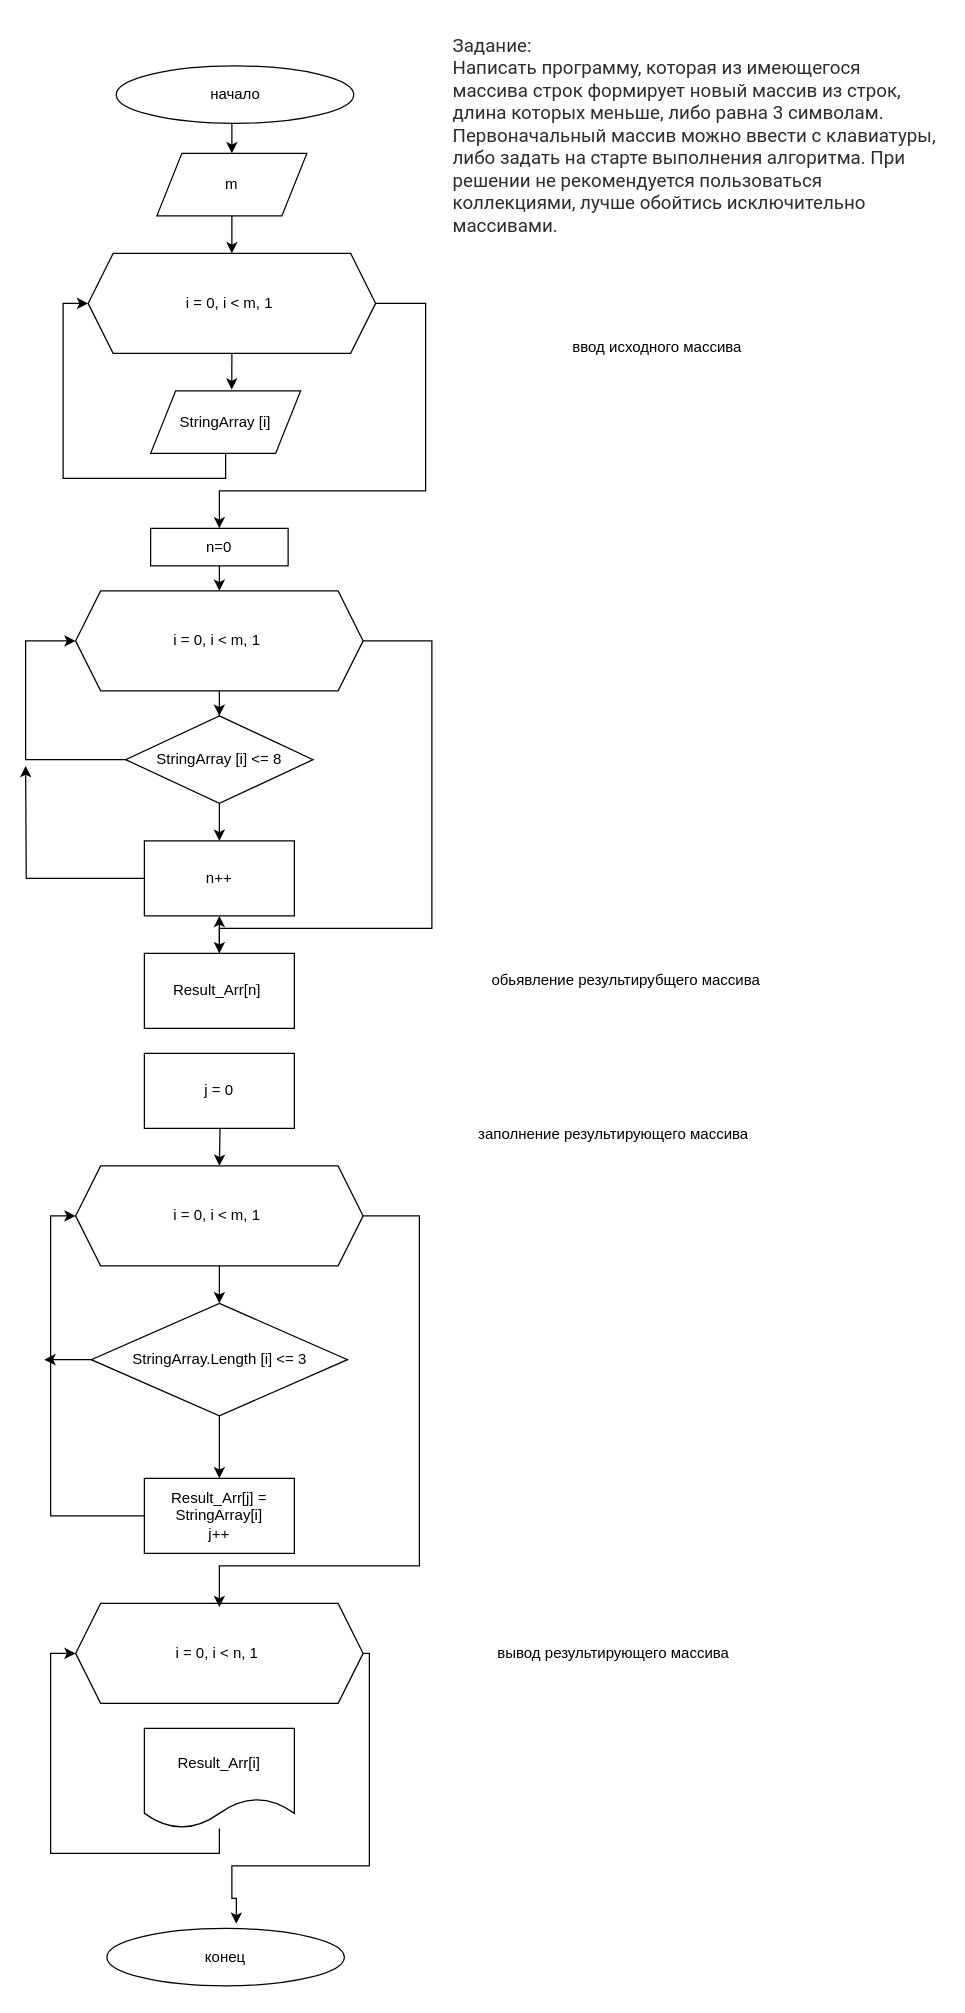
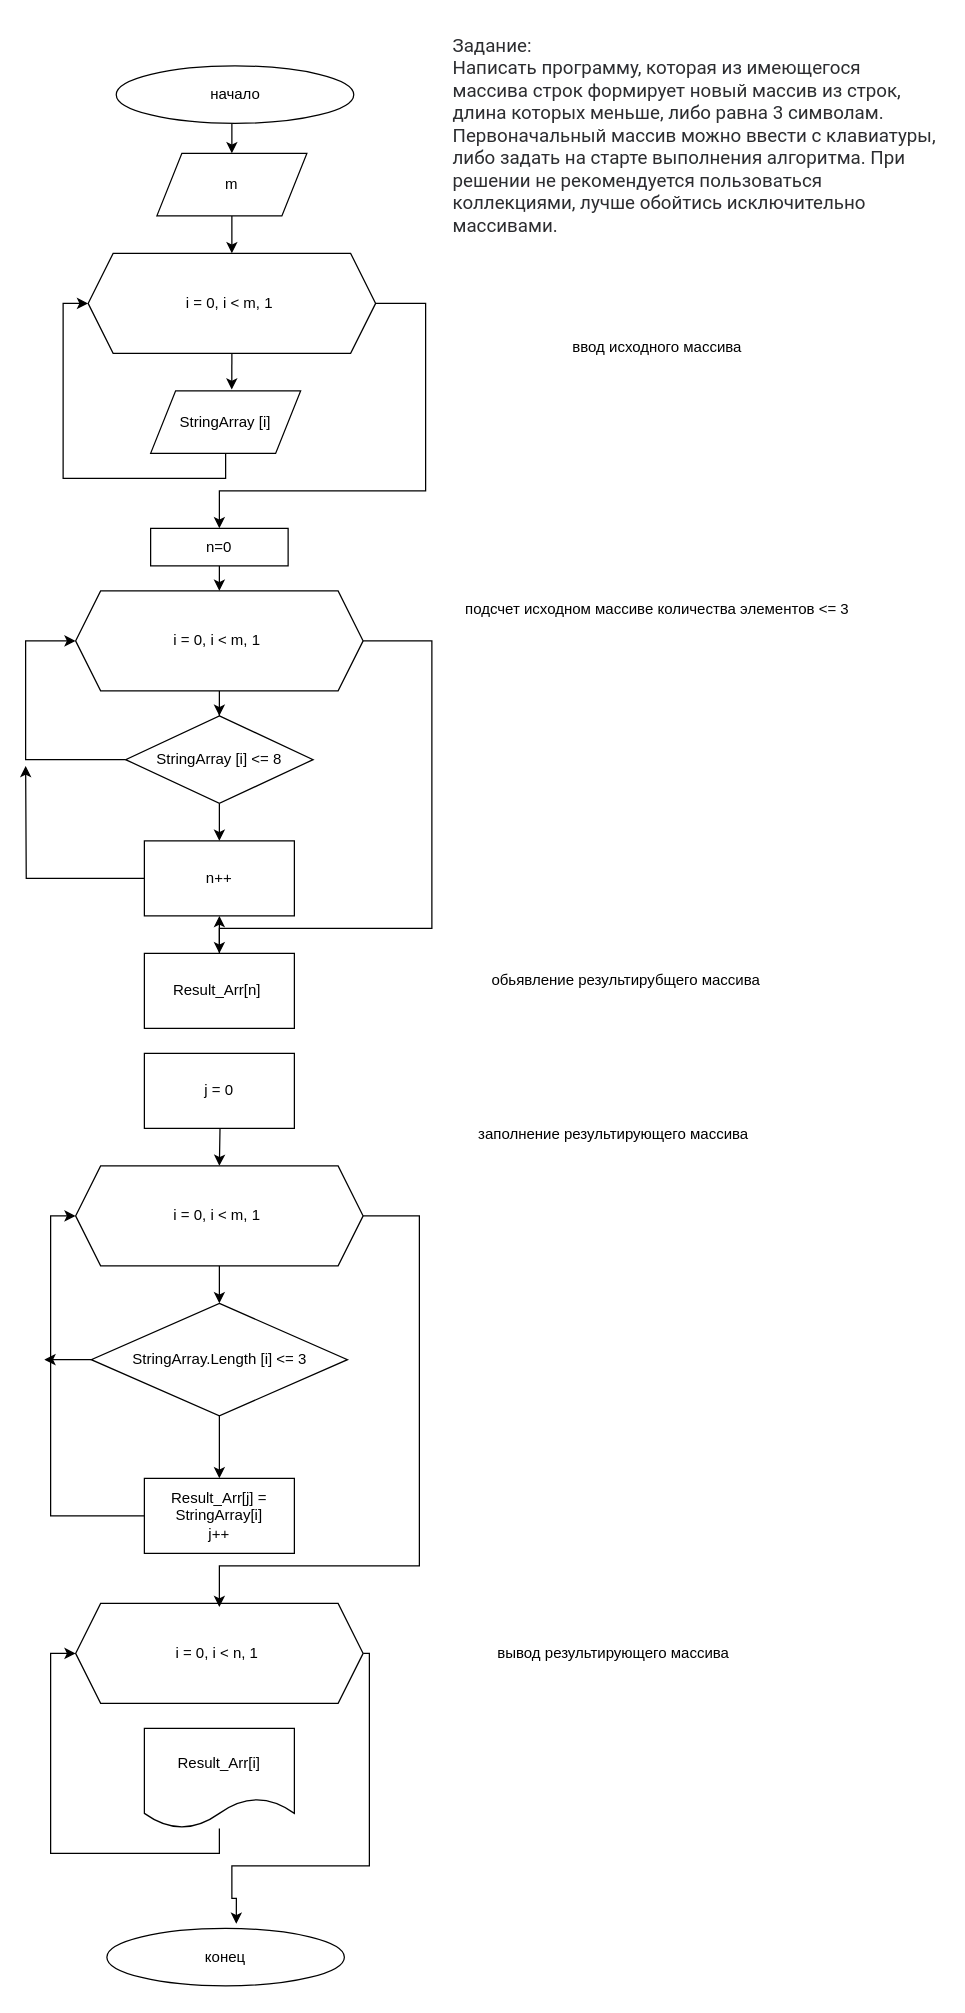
node "подсчет исходном массиве количества элементов <= 3": added
